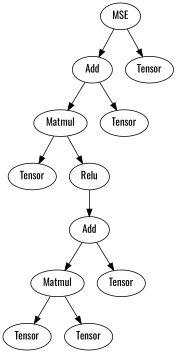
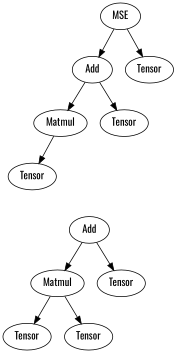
node "Relu": removed
